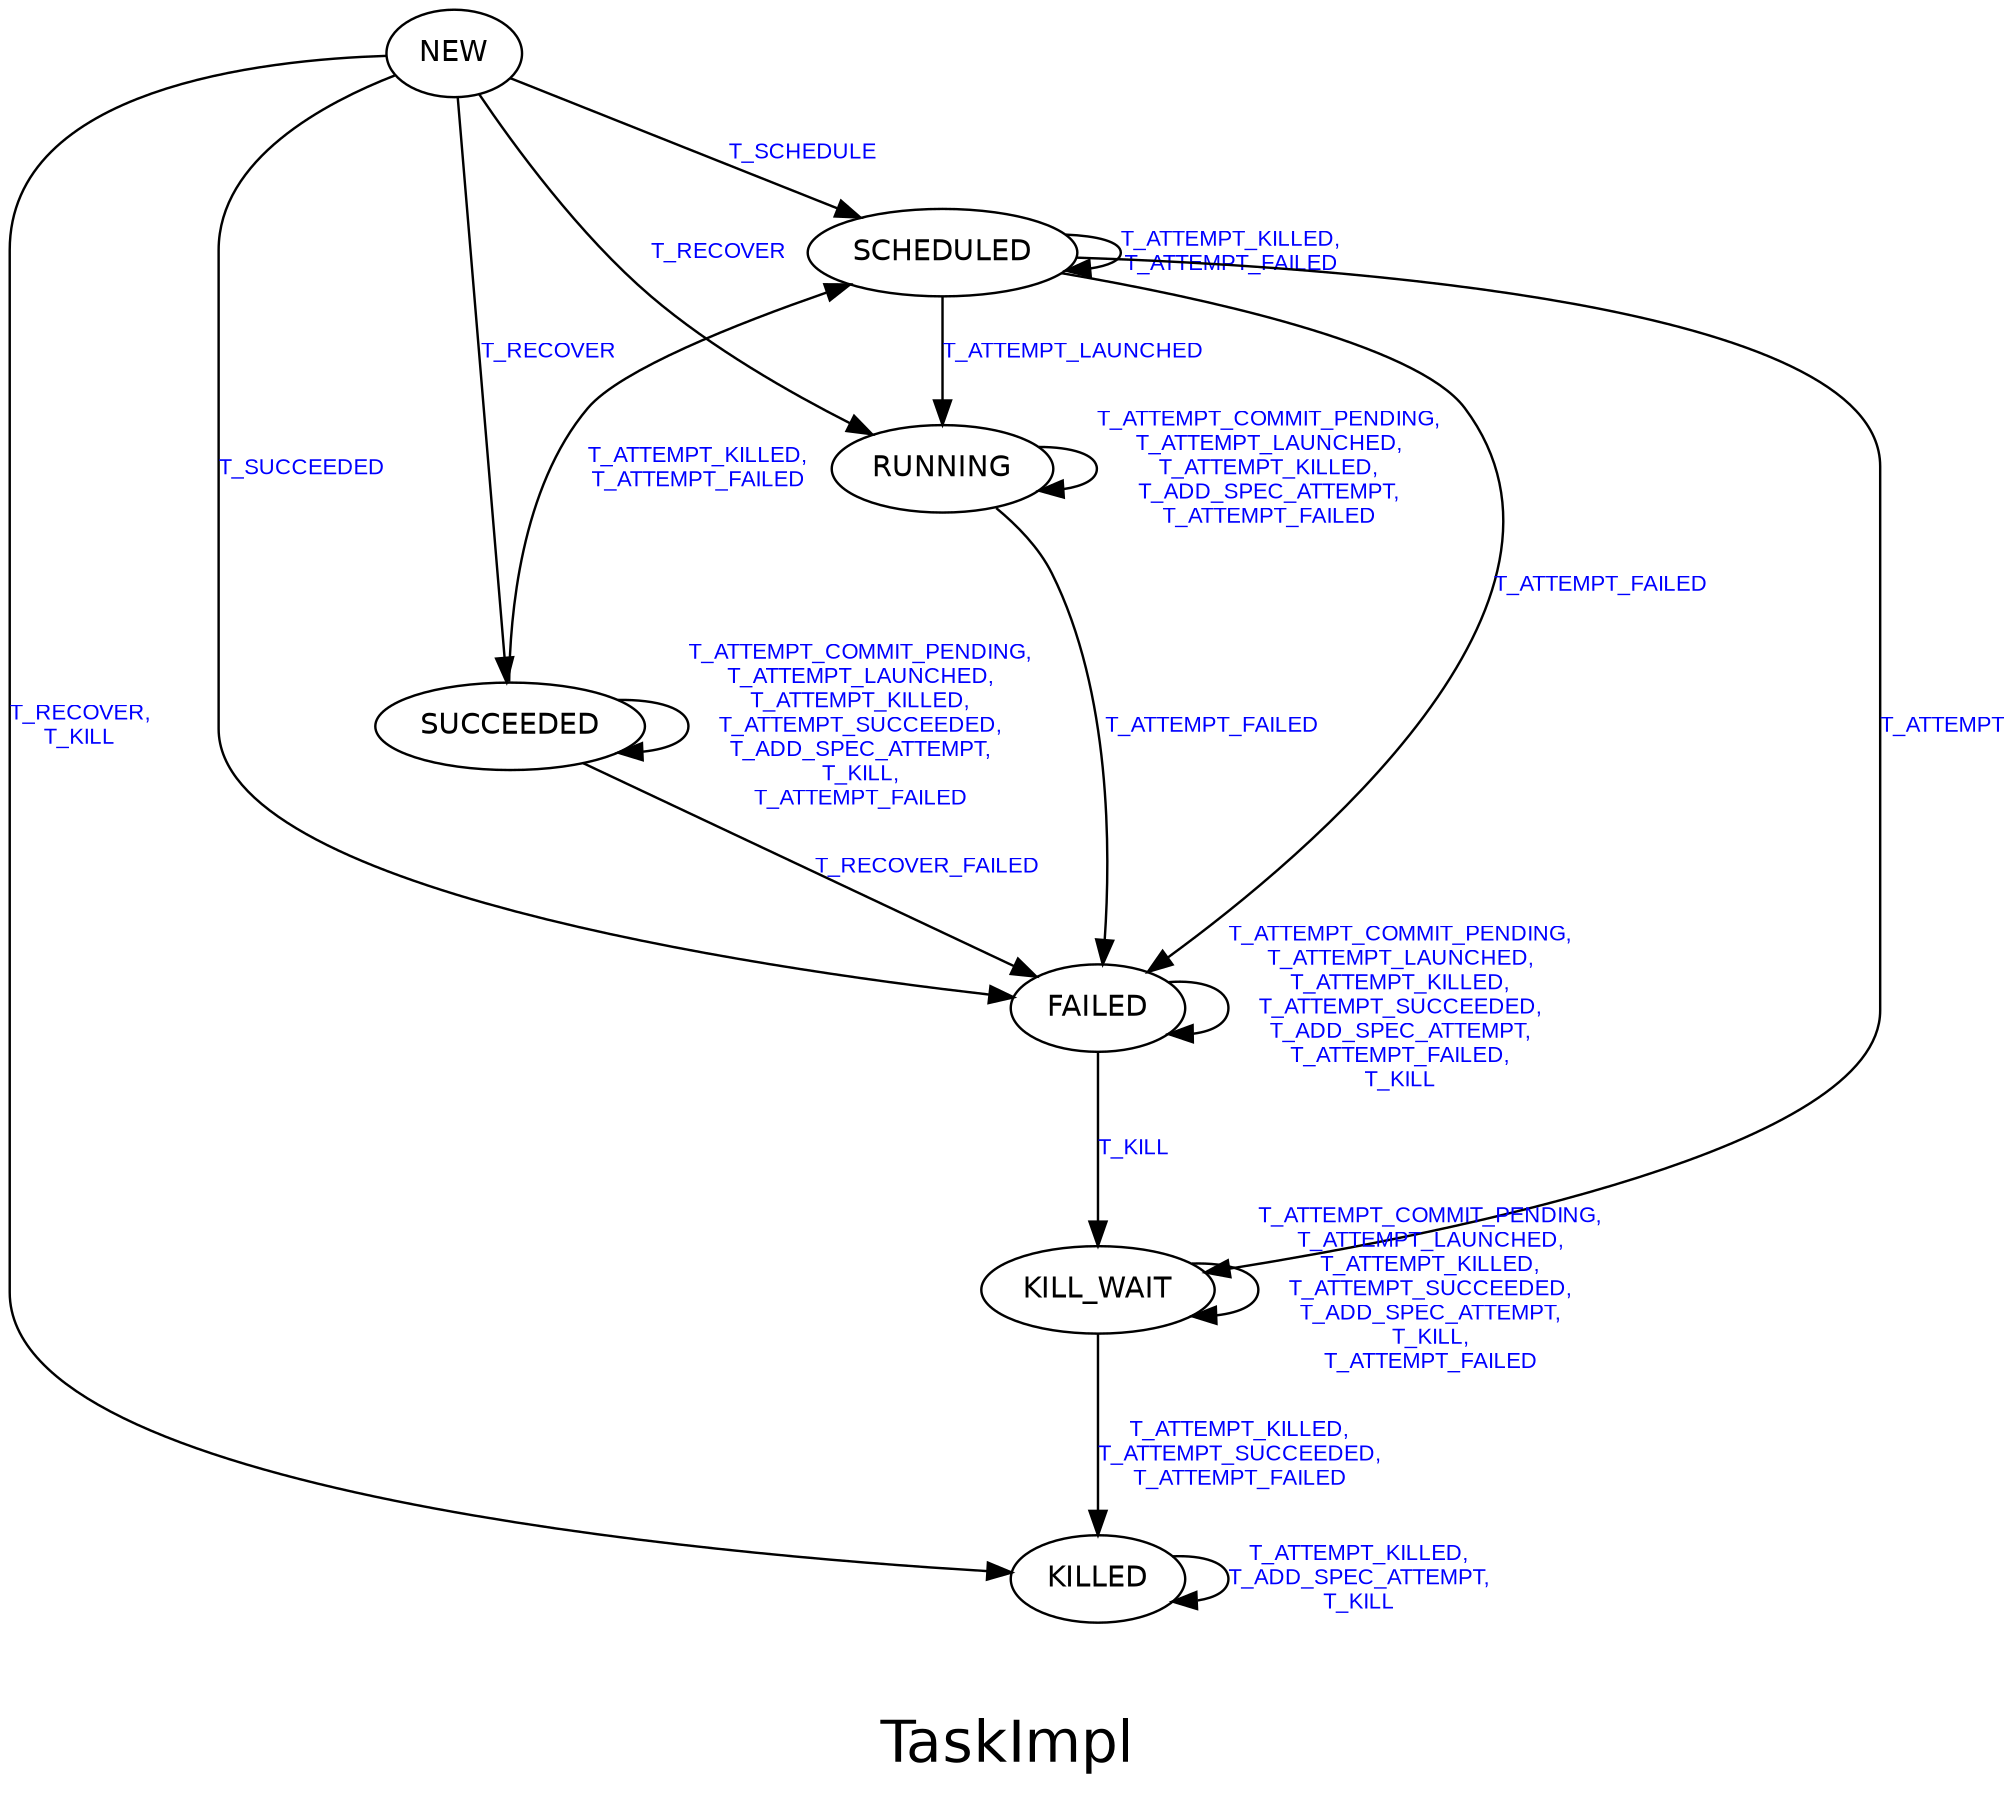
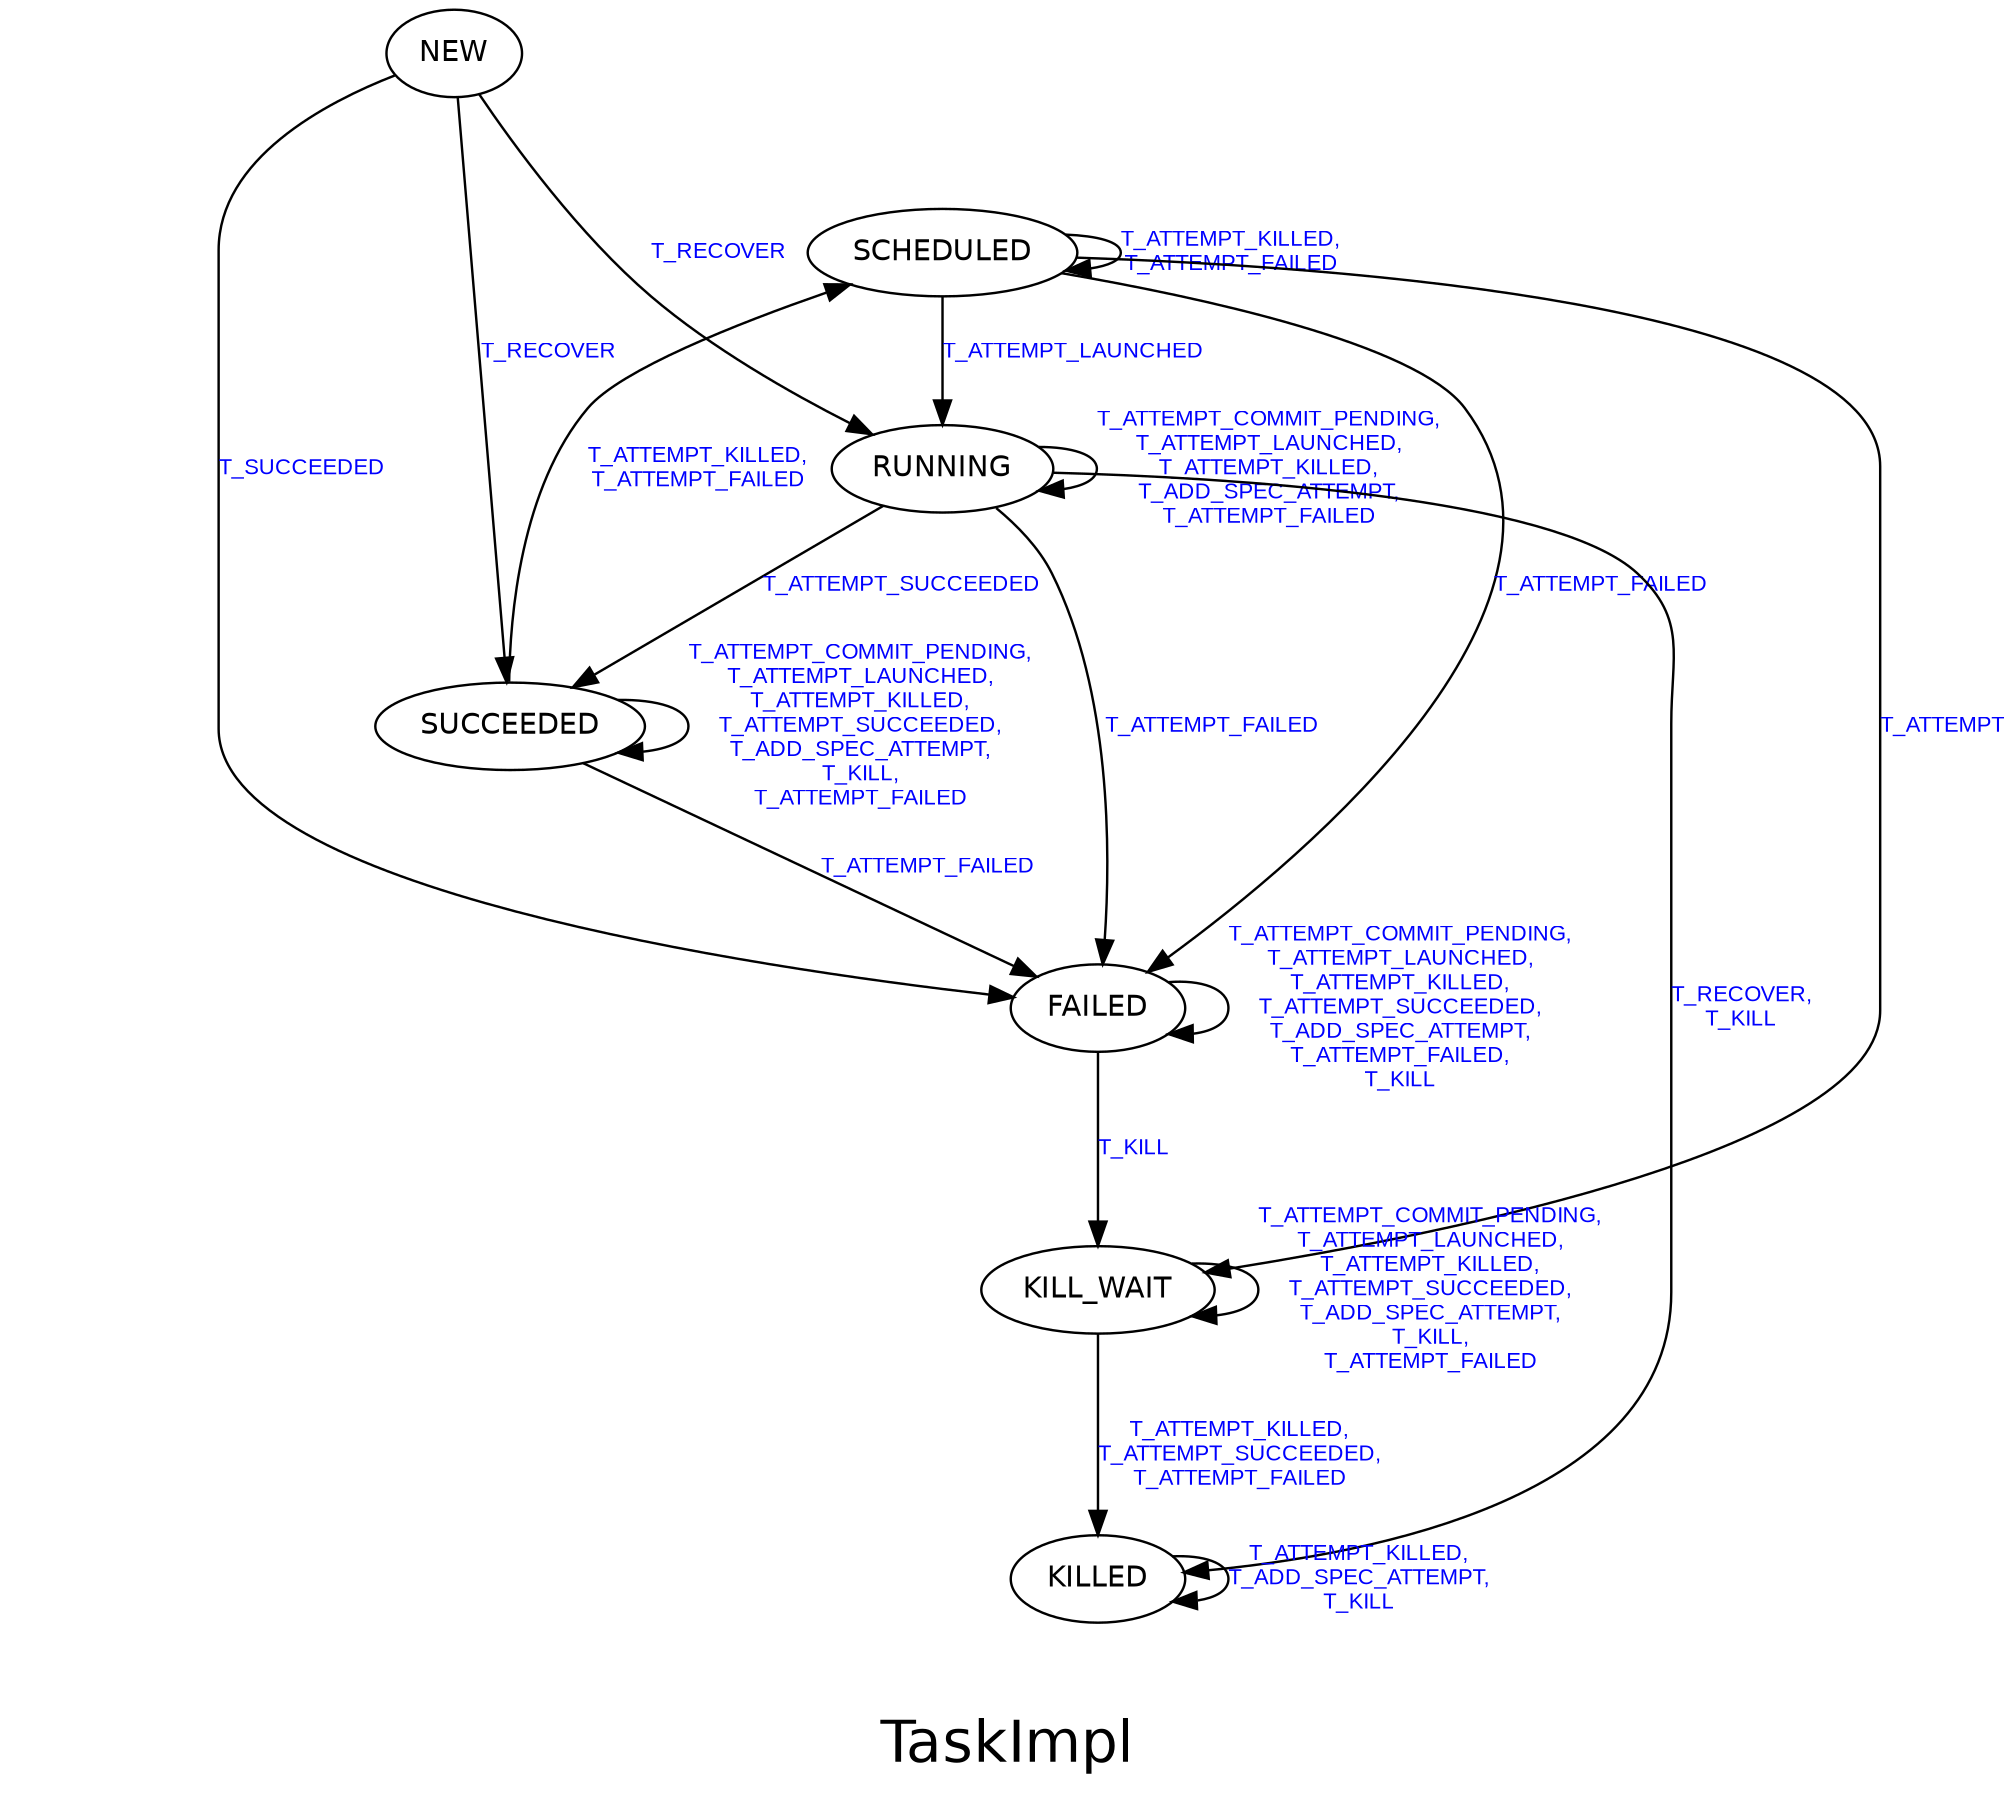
edge "NEW" -> "SCHEDULED": removed, label "T_SCHEDULE"
edge "RUNNING" -> "SUCCEEDED": added, label "T_ATTEMPT_SUCCEEDED"
edge "SUCCEEDED" -> "FAILED": label "T_RECOVER_FAILED" -> "T_ATTEMPT_FAILED"
edge "NEW" -> "KILLED": now "RUNNING" -> "KILLED"
